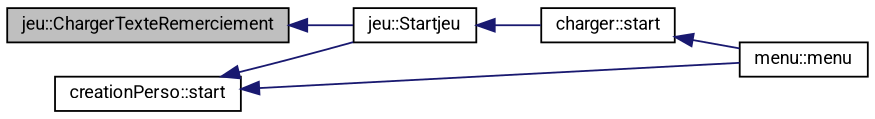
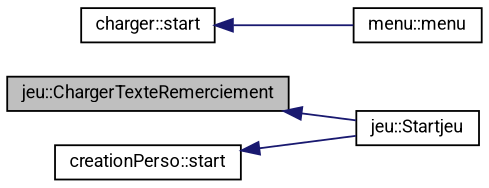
edge "charger::start" -> "jeu::Startjeu": removed
edge "menu::menu" -> "creationPerso::start": removed
